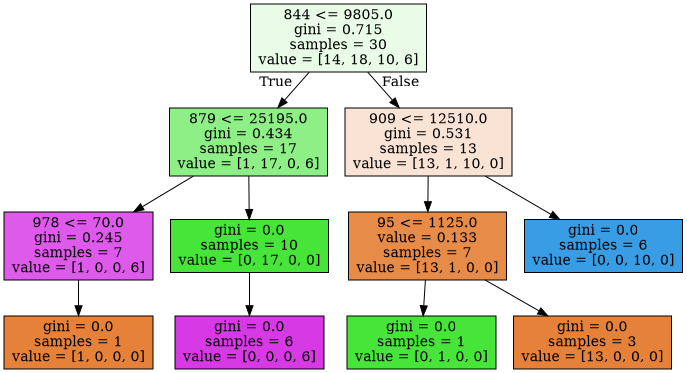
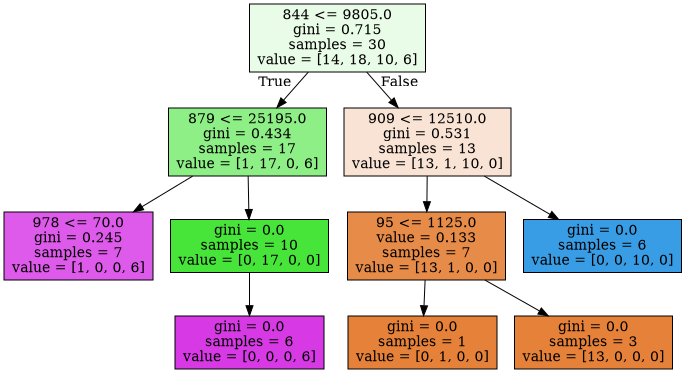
node "gini = 0.0 samples = 1 value = [1, 0, 0, 0]": removed
node "gini = 0.0 samples = 1 value = [0, 1, 0, 0]": fillcolor #47e539ff -> #e58139ff
